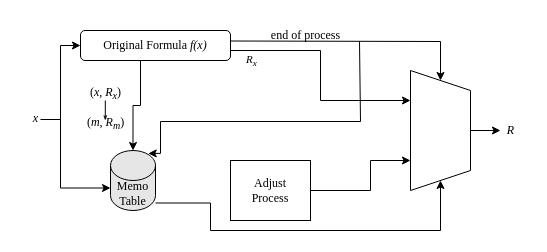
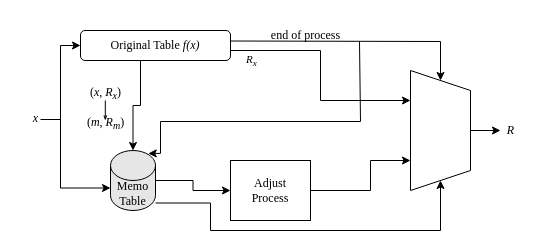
node "Original Formula f(x)": label "Original Formula f(x)" -> "Original Table f(x)"
edge "Memo Table" -> "Adjust Process": added
